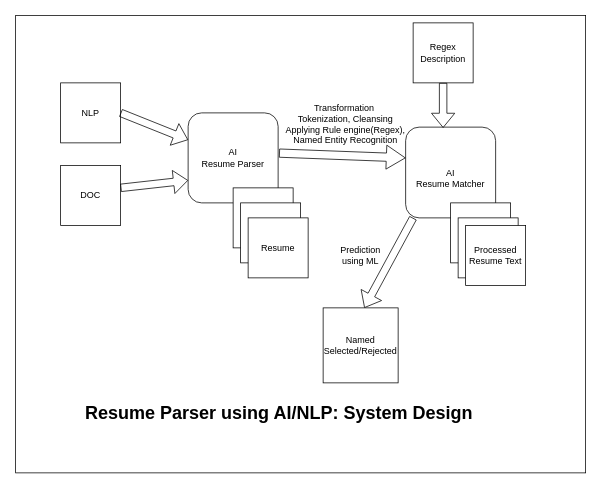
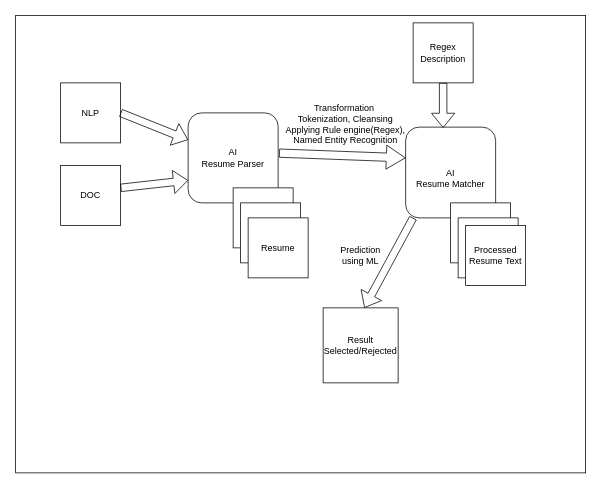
node "Named Selected/Rejected": label "Named Selected/Rejected" -> "Result Selected/Rejected"
node "Resume Parser using AI/NLP: System Design": removed
